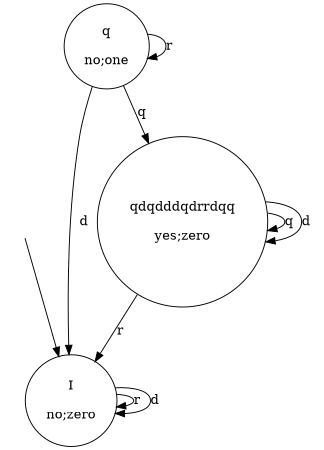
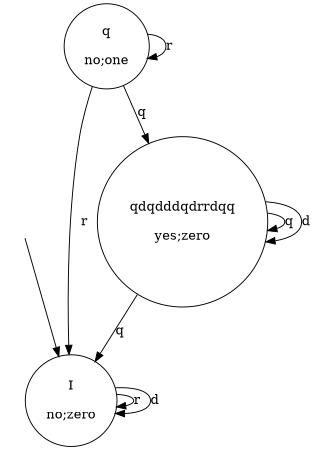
edge "q no;one" -> "I no;zero": label "d" -> "r"
edge "qdqdddqdrrdqq yes;zero" -> "I no;zero": label "r" -> "q"
